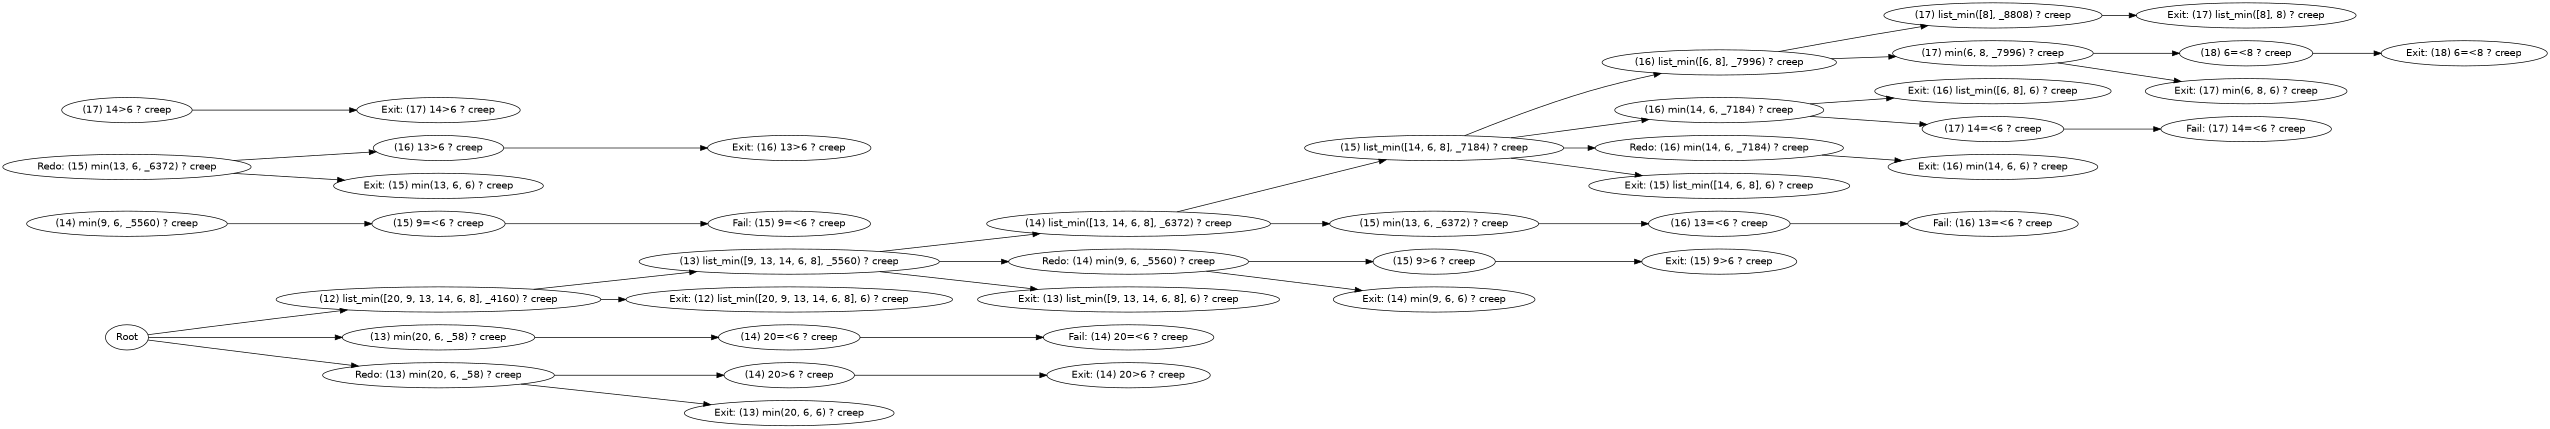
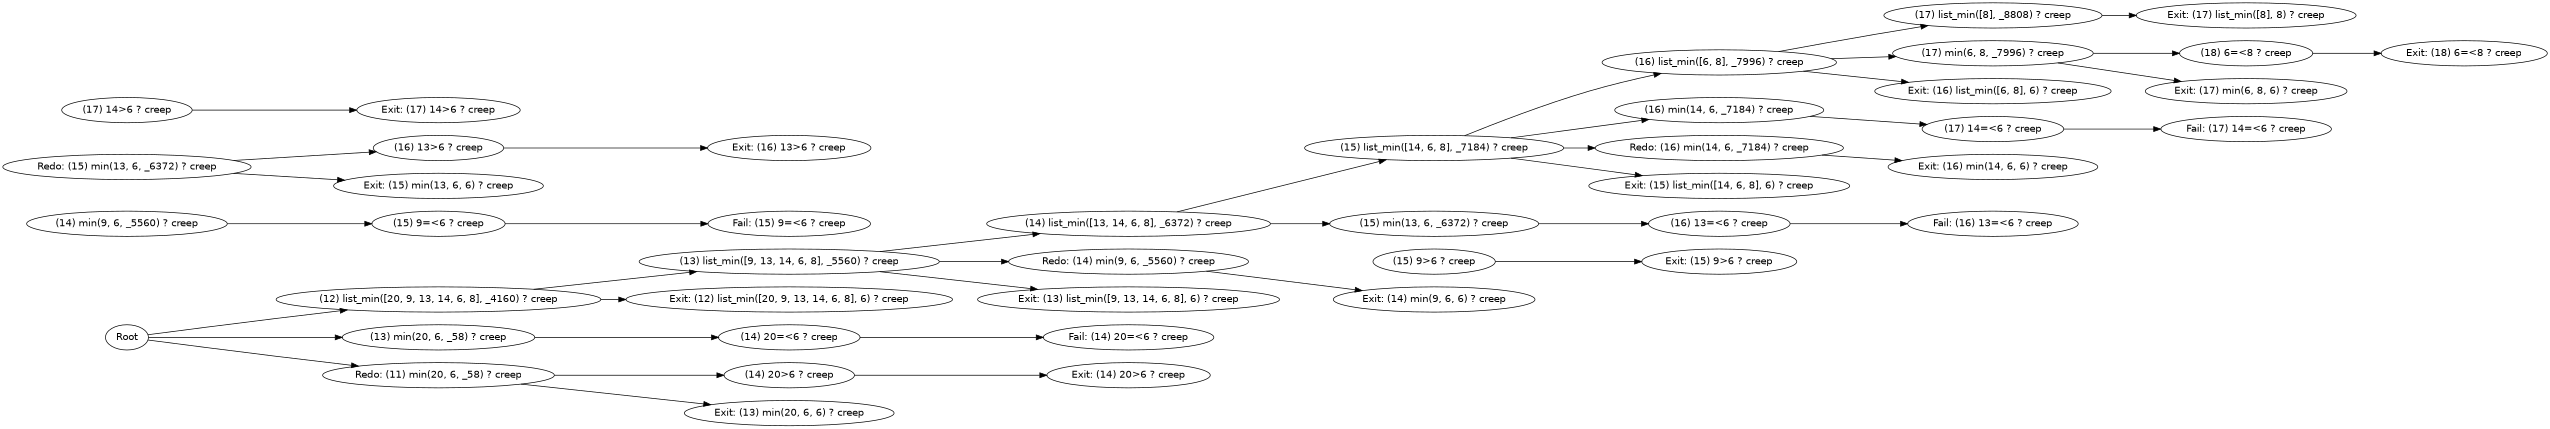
edge "(16) min(14, 6, _7184) ? creep" -> "Exit: (16) list_min([6, 8], 6) ? creep": now "(16) list_min([6, 8], _7996) ? creep" -> "Exit: (16) list_min([6, 8], 6) ? creep"
edge "Redo: (14) min(9, 6, _5560) ? creep" -> "(15) 9>6 ? creep": removed
node "Redo: (13) min(20, 6, _58) ? creep": label "Redo: (13) min(20, 6, _58) ? creep" -> "Redo: (11) min(20, 6, _58) ? creep"
